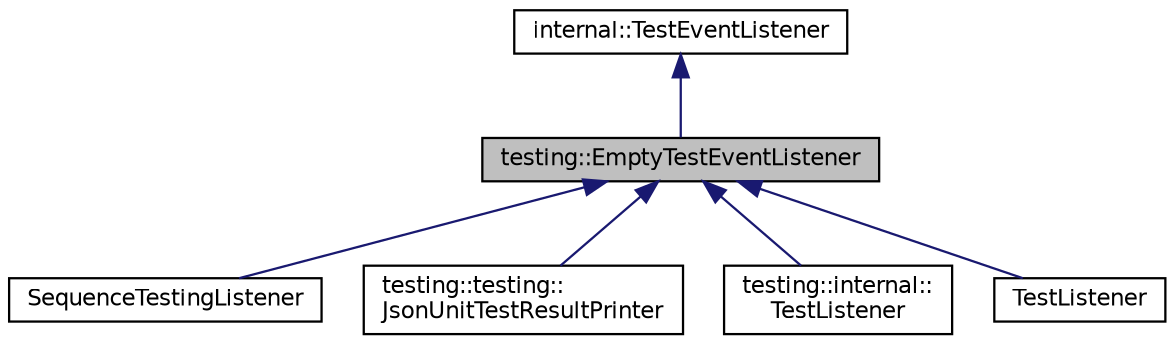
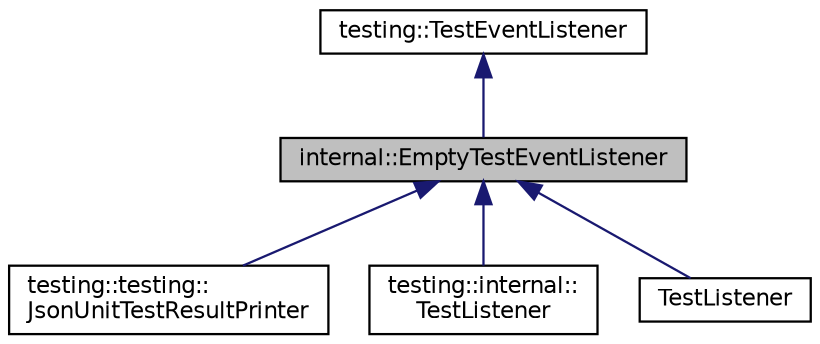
node "internal::TestEventListener": label "internal::TestEventListener" -> "testing::TestEventListener"
node "testing::EmptyTestEventListener": label "testing::EmptyTestEventListener" -> "internal::EmptyTestEventListener"
node "SequenceTestingListener": removed
